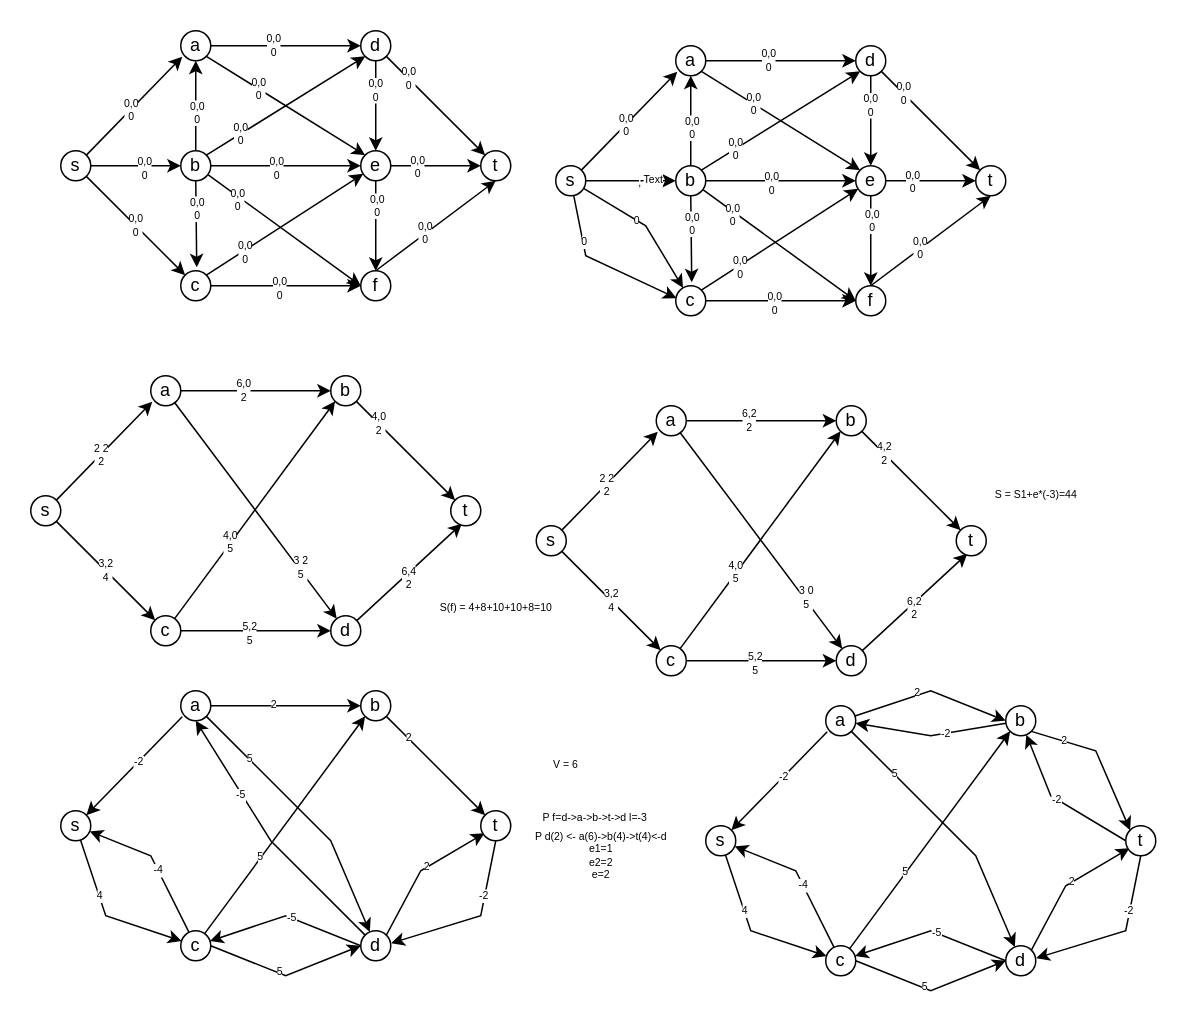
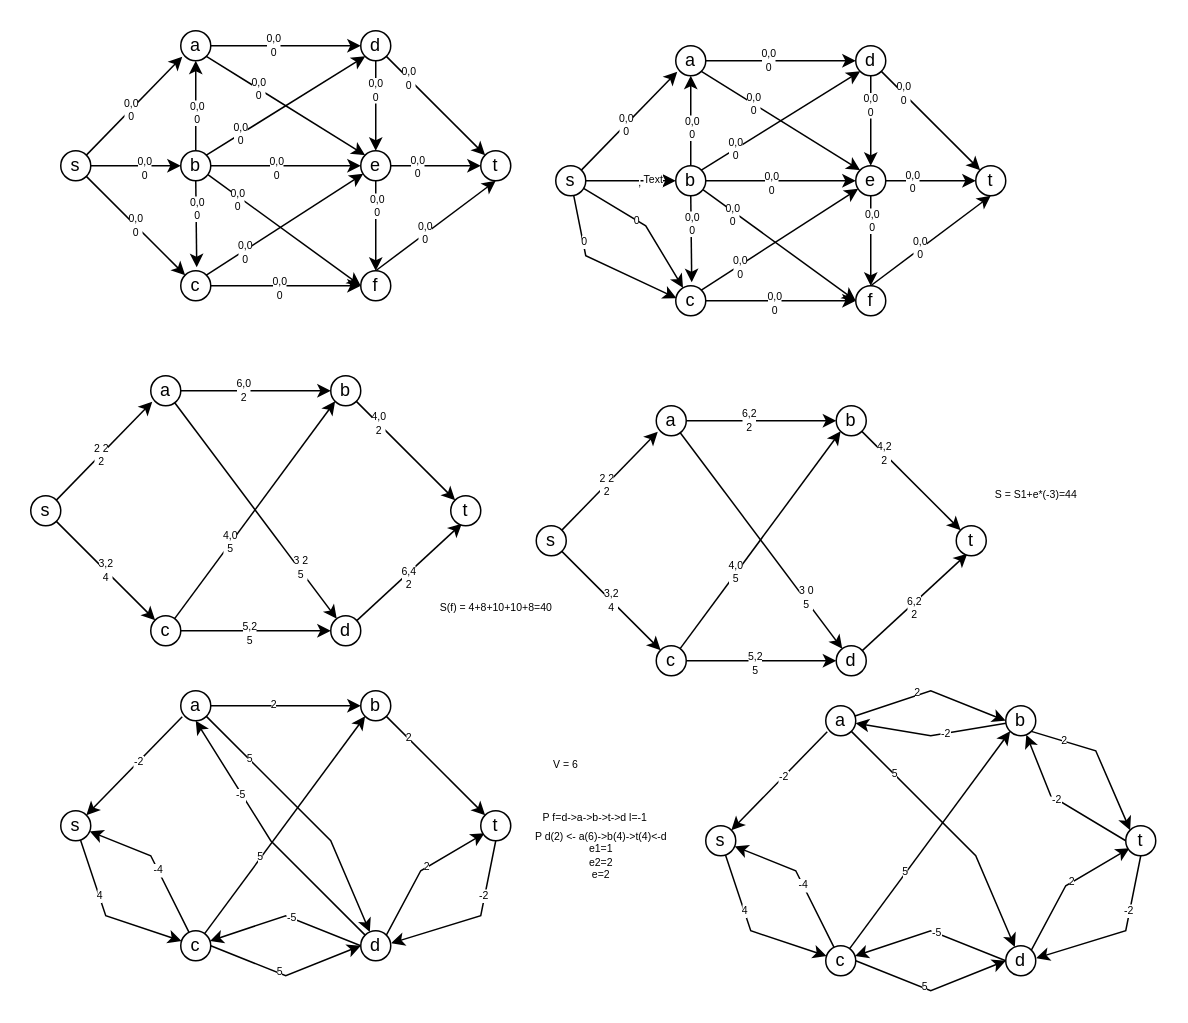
node "S(f) = 4+8+10+10+8=10": label "S(f) = 4+8+10+10+8=10" -> "S(f) = 4+8+10+10+8=40"
node "P f=d->a->b->t->d l=-3": label "P f=d->a->b->t->d l=-3" -> "P f=d->a->b->t->d l=-1"
